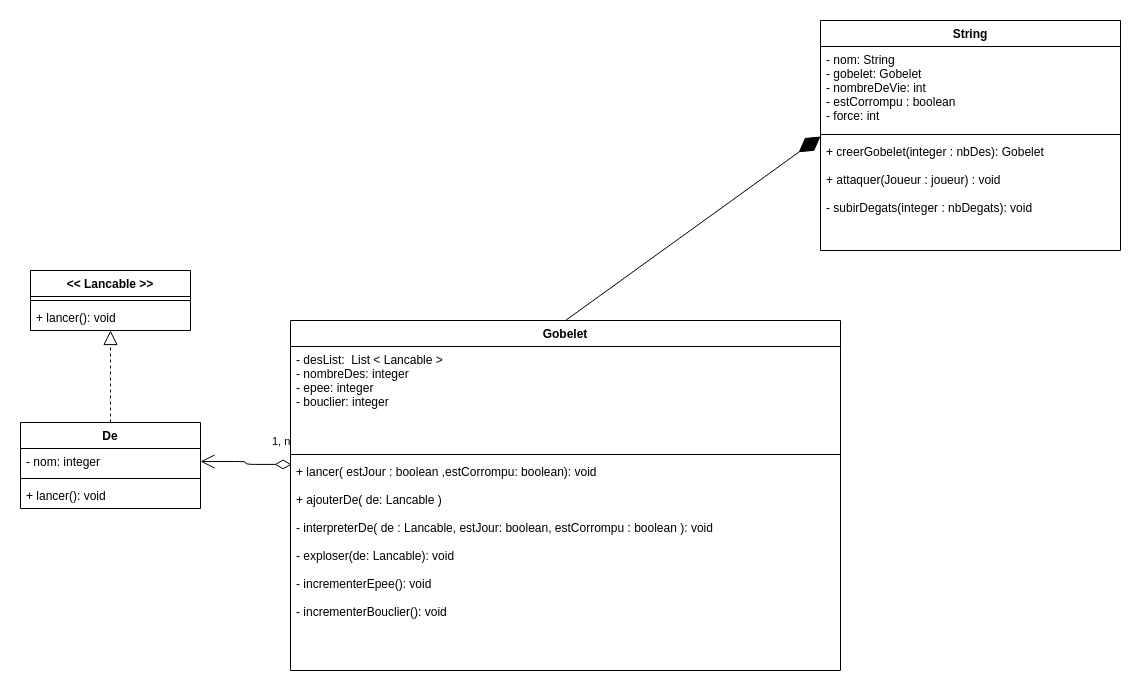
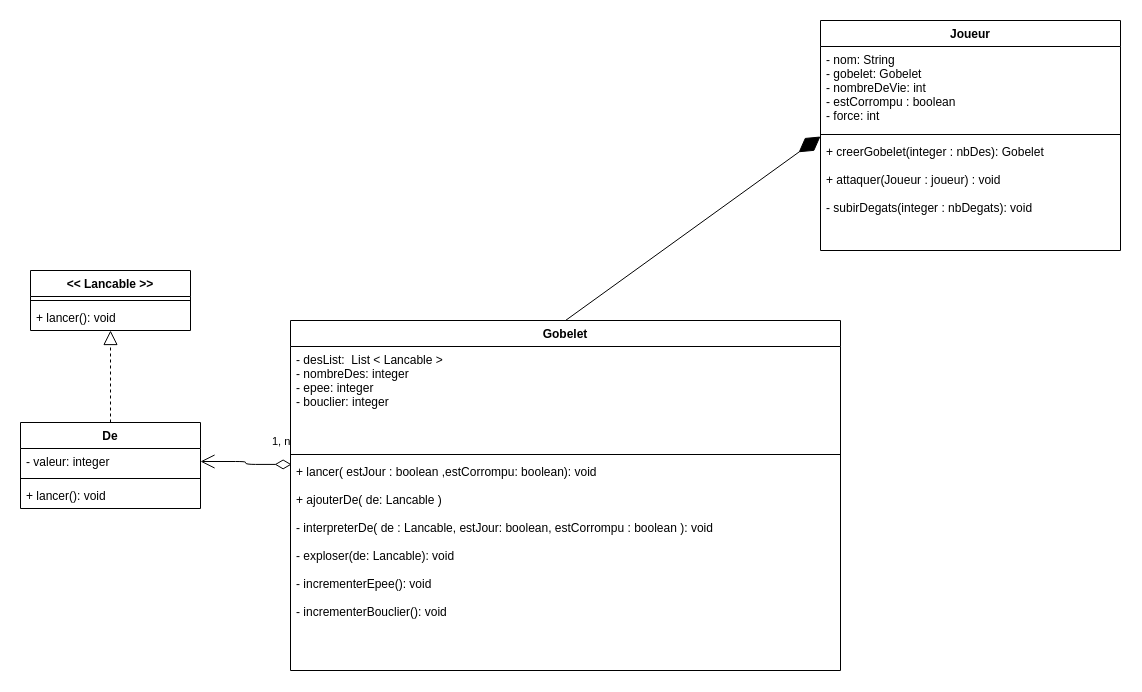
node "String": label "String" -> "Joueur"
node "- nom: integer": label "- nom: integer" -> "- valeur: integer"
